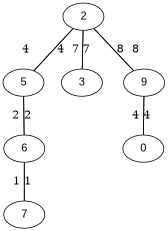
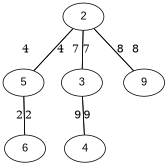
node "4": added
node "0": removed
node "7": removed
